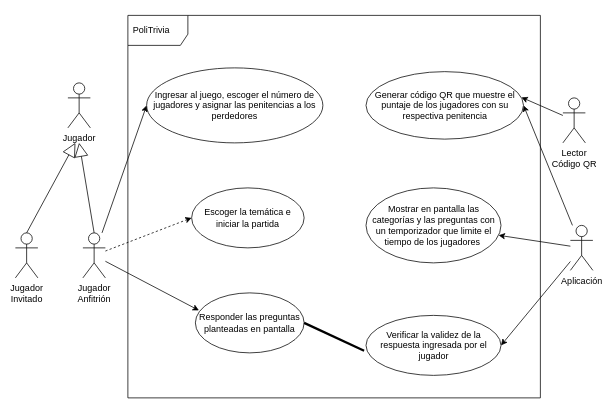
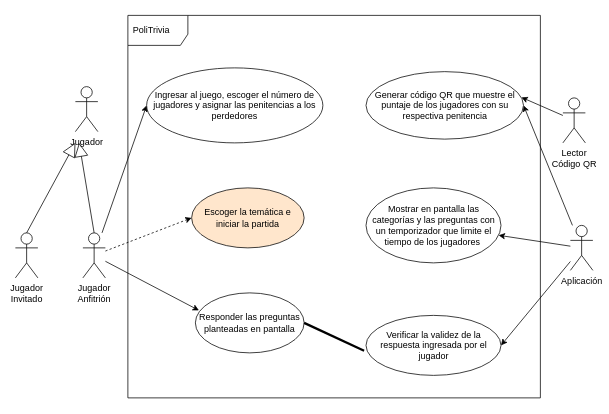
node "Jugador": moved (79, 105) -> (87, 109)
node "Escoger la temática e iniciar la partida": fillcolor #ffffff -> #ffe6cc
